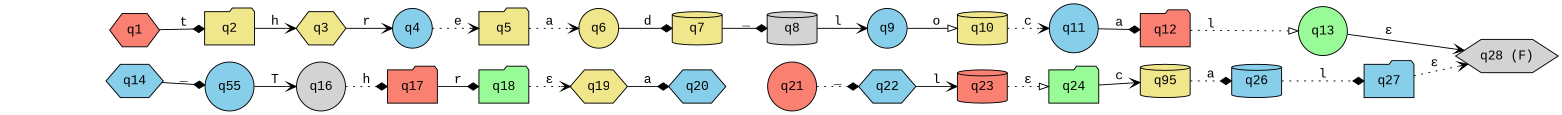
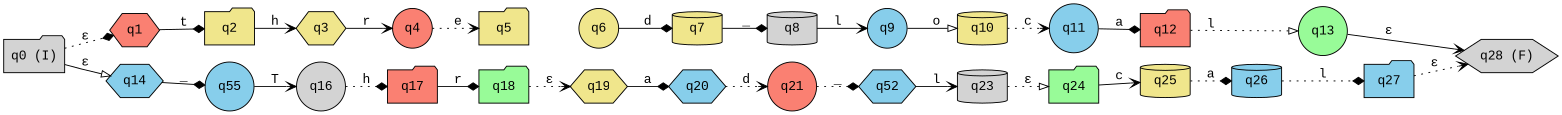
node "q4": fillcolor skyblue -> salmon
edge "q5" -> "q6": removed, label "a"
node "q0 (I)": added
node "q95": label "q95" -> "q25"
edge "q20" -> "q21": added, label "d"
node "q22": label "q22" -> "q52"
node "q23": fillcolor salmon -> lightgrey
